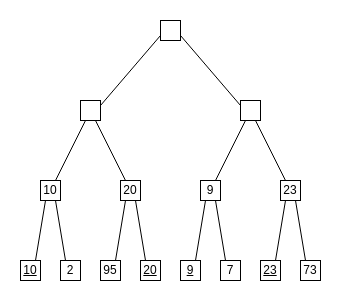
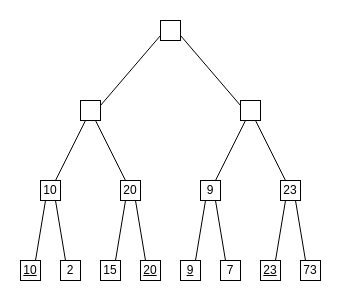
node "95": label "95" -> "15"
